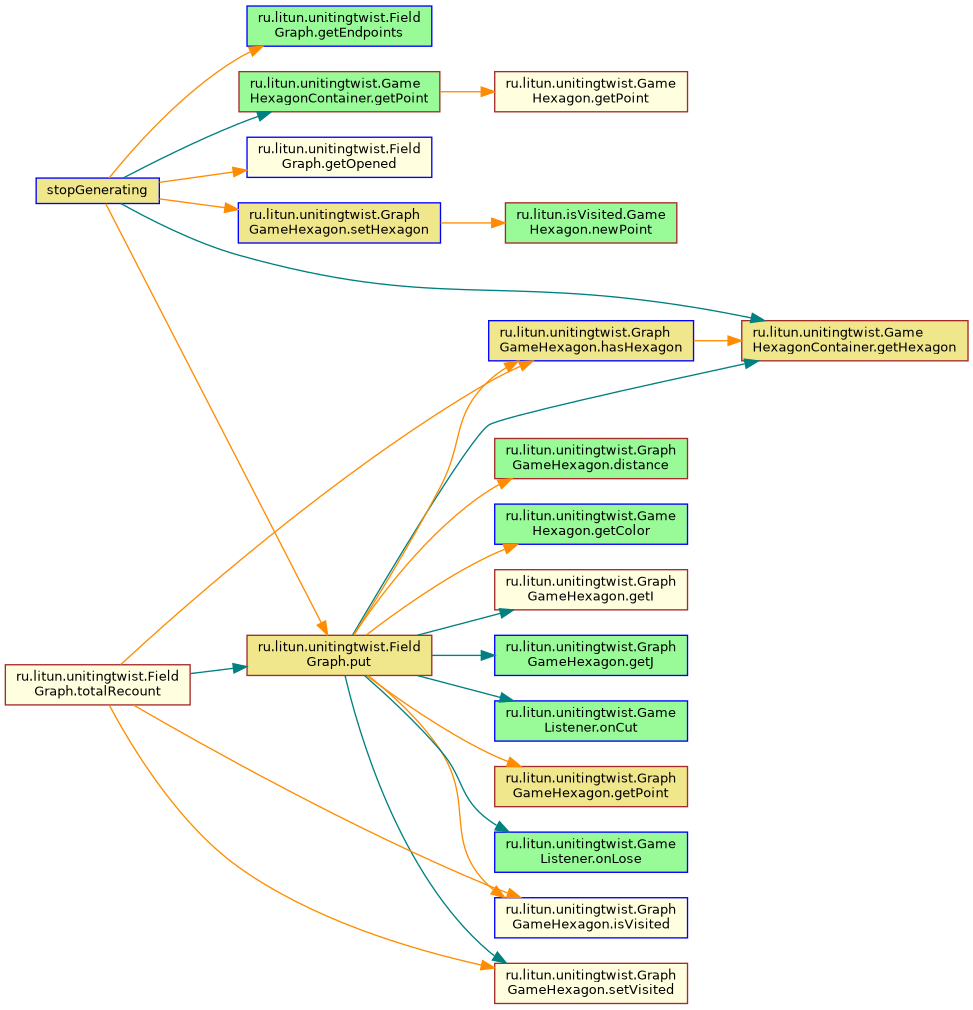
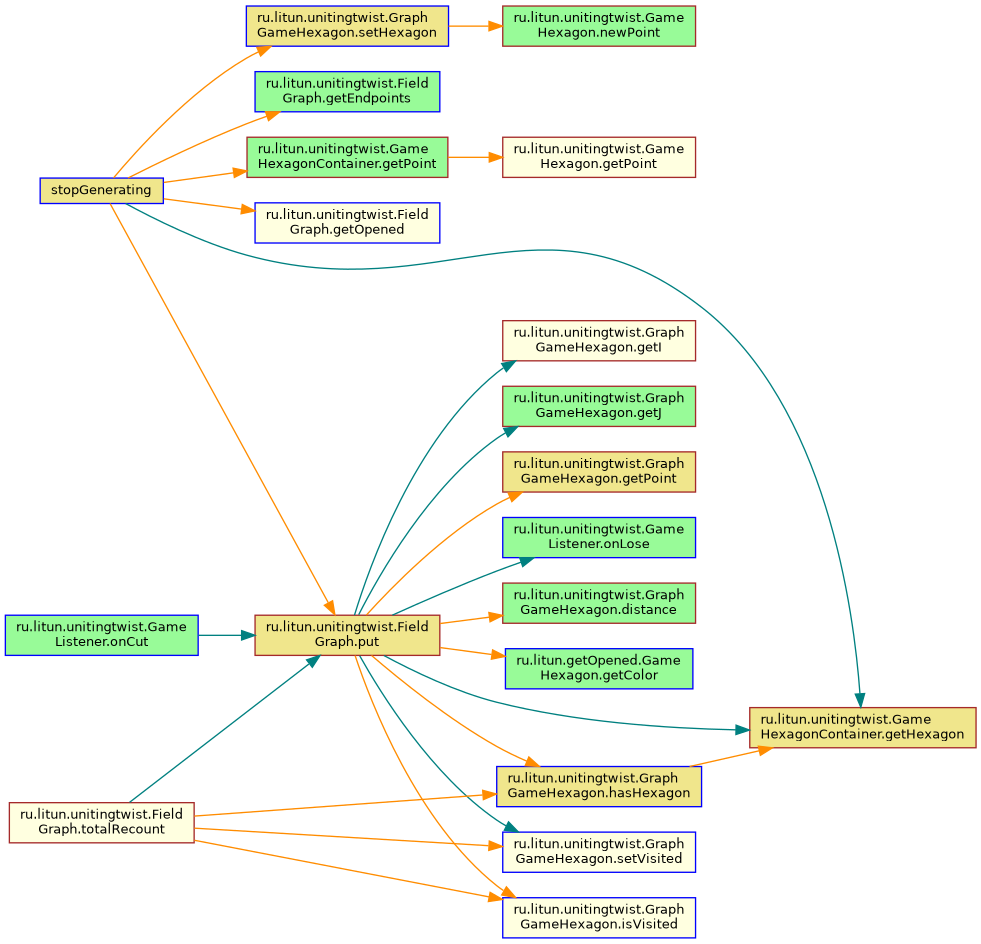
edge "stopGenerating" -> "ru.litun.unitingtwist.Game HexagonContainer.getPoint": color teal -> darkorange
node "ru.litun.isVisited.Game Hexagon.newPoint": label "ru.litun.isVisited.Game Hexagon.newPoint" -> "ru.litun.unitingtwist.Game Hexagon.newPoint"
node "ru.litun.unitingtwist.Game Hexagon.getColor": label "ru.litun.unitingtwist.Game Hexagon.getColor" -> "ru.litun.getOpened.Game Hexagon.getColor"
node "ru.litun.unitingtwist.Graph GameHexagon.getJ": color blue -> brown
edge "ru.litun.unitingtwist.Field Graph.put" -> "ru.litun.unitingtwist.Game Listener.onCut": reversed
node "ru.litun.unitingtwist.Graph GameHexagon.setVisited": color brown -> blue
